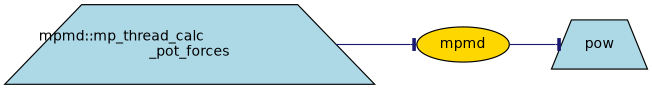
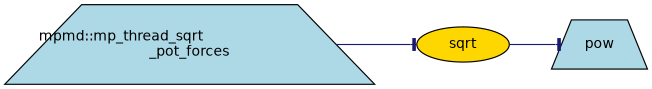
node "mpmd::mp_thread_calc _pot_forces": label "mpmd::mp_thread_calc _pot_forces" -> "mpmd::mp_thread_sqrt _pot_forces"
node "mpmd": label "mpmd" -> "sqrt"
